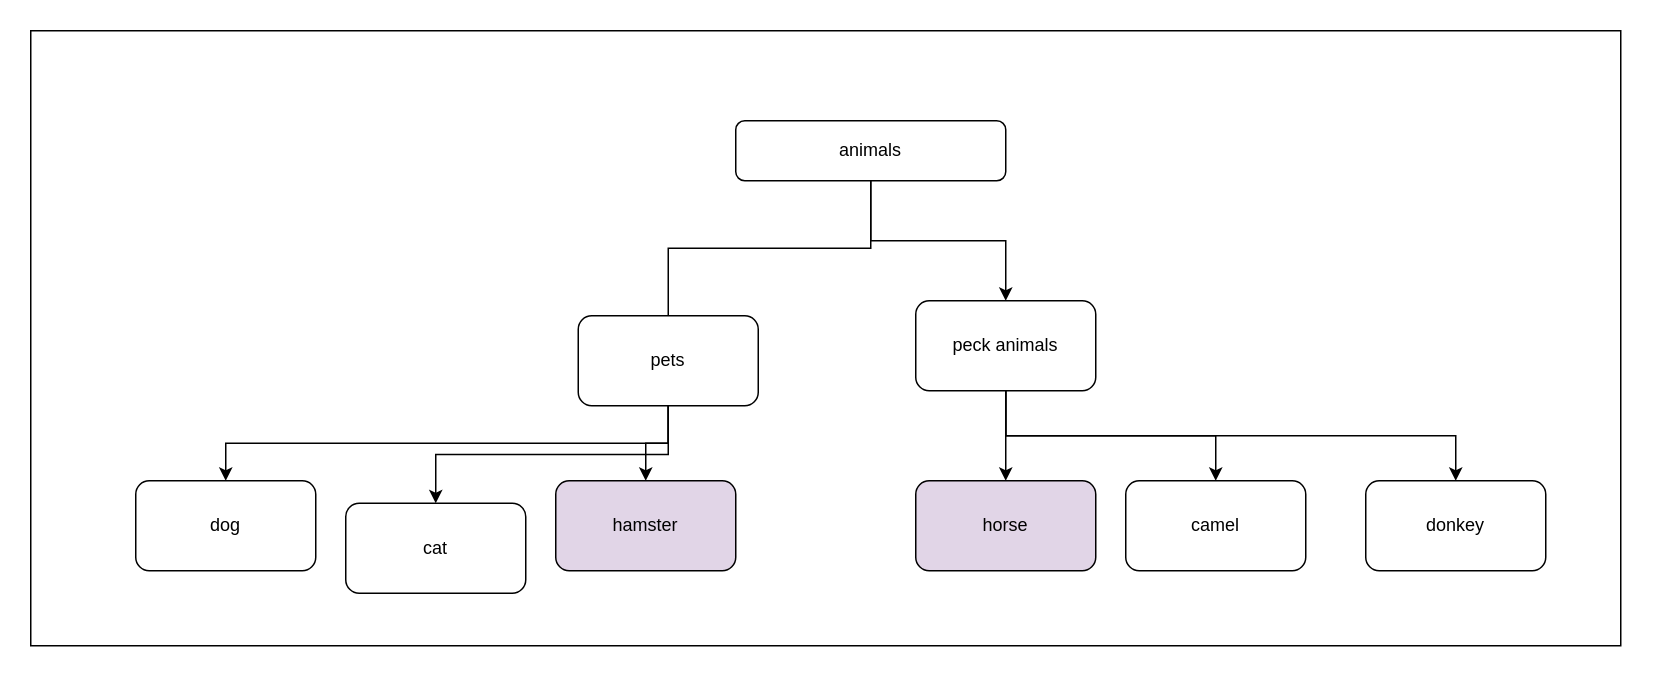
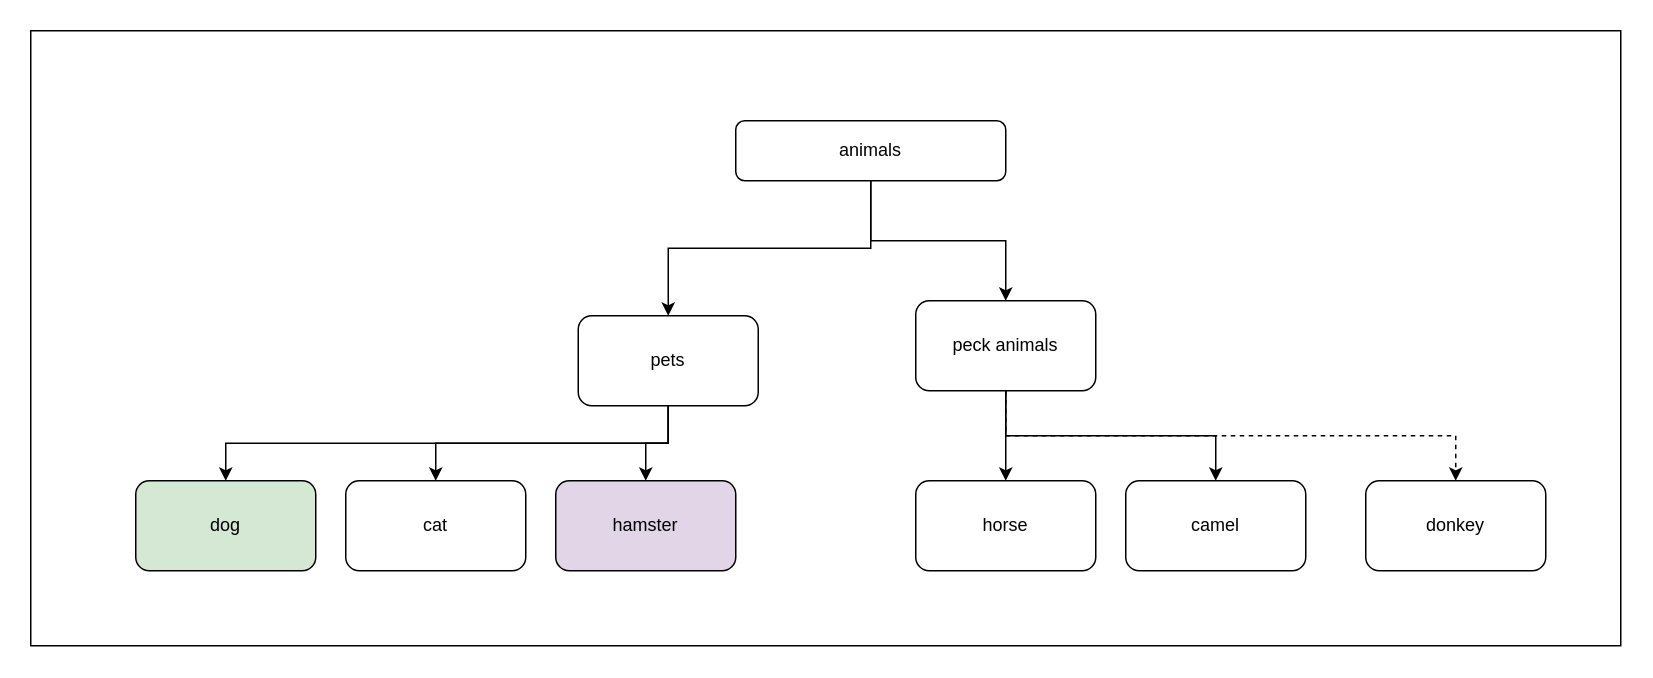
edge "animals" -- "pets": arrowhead none -> classic
edge "peck animals" -> "donkey": style solid -> dashed
node "dog": fillcolor #ffffff -> #d5e8d4
node "horse": fillcolor #e1d5e7 -> #ffffff
node "cat": moved (436, 548) -> (436, 526)
